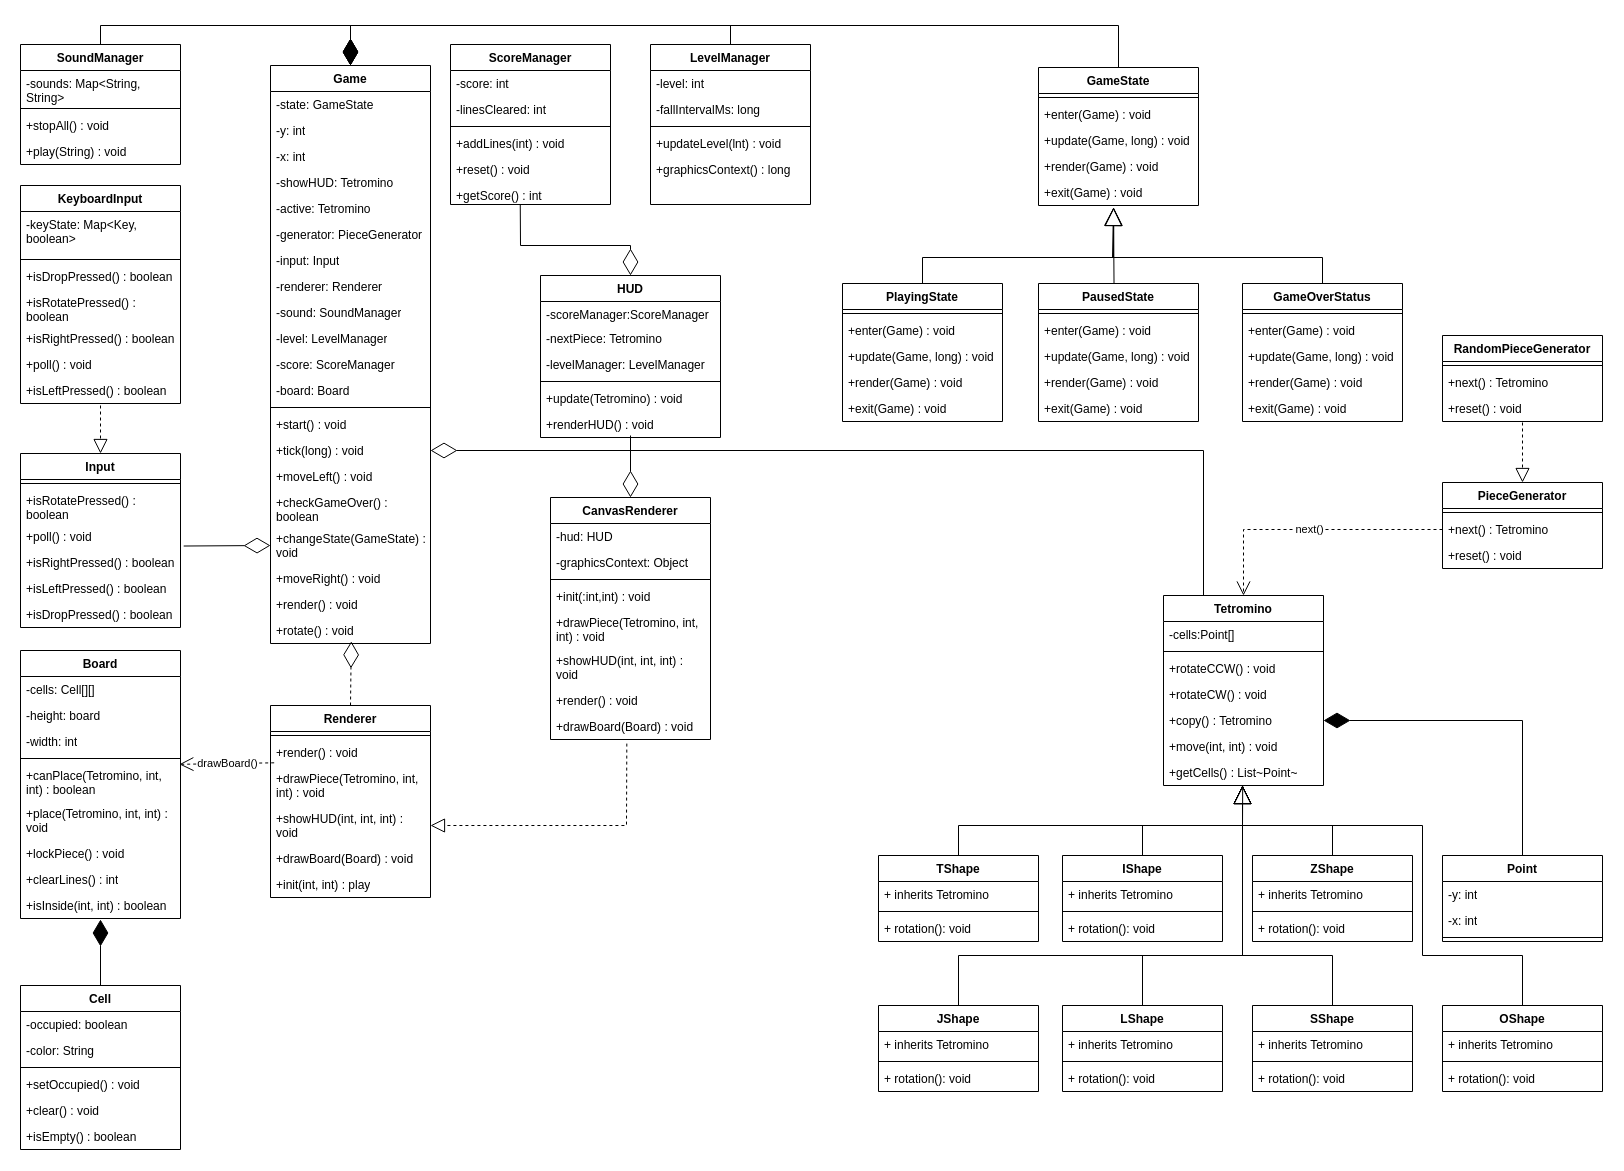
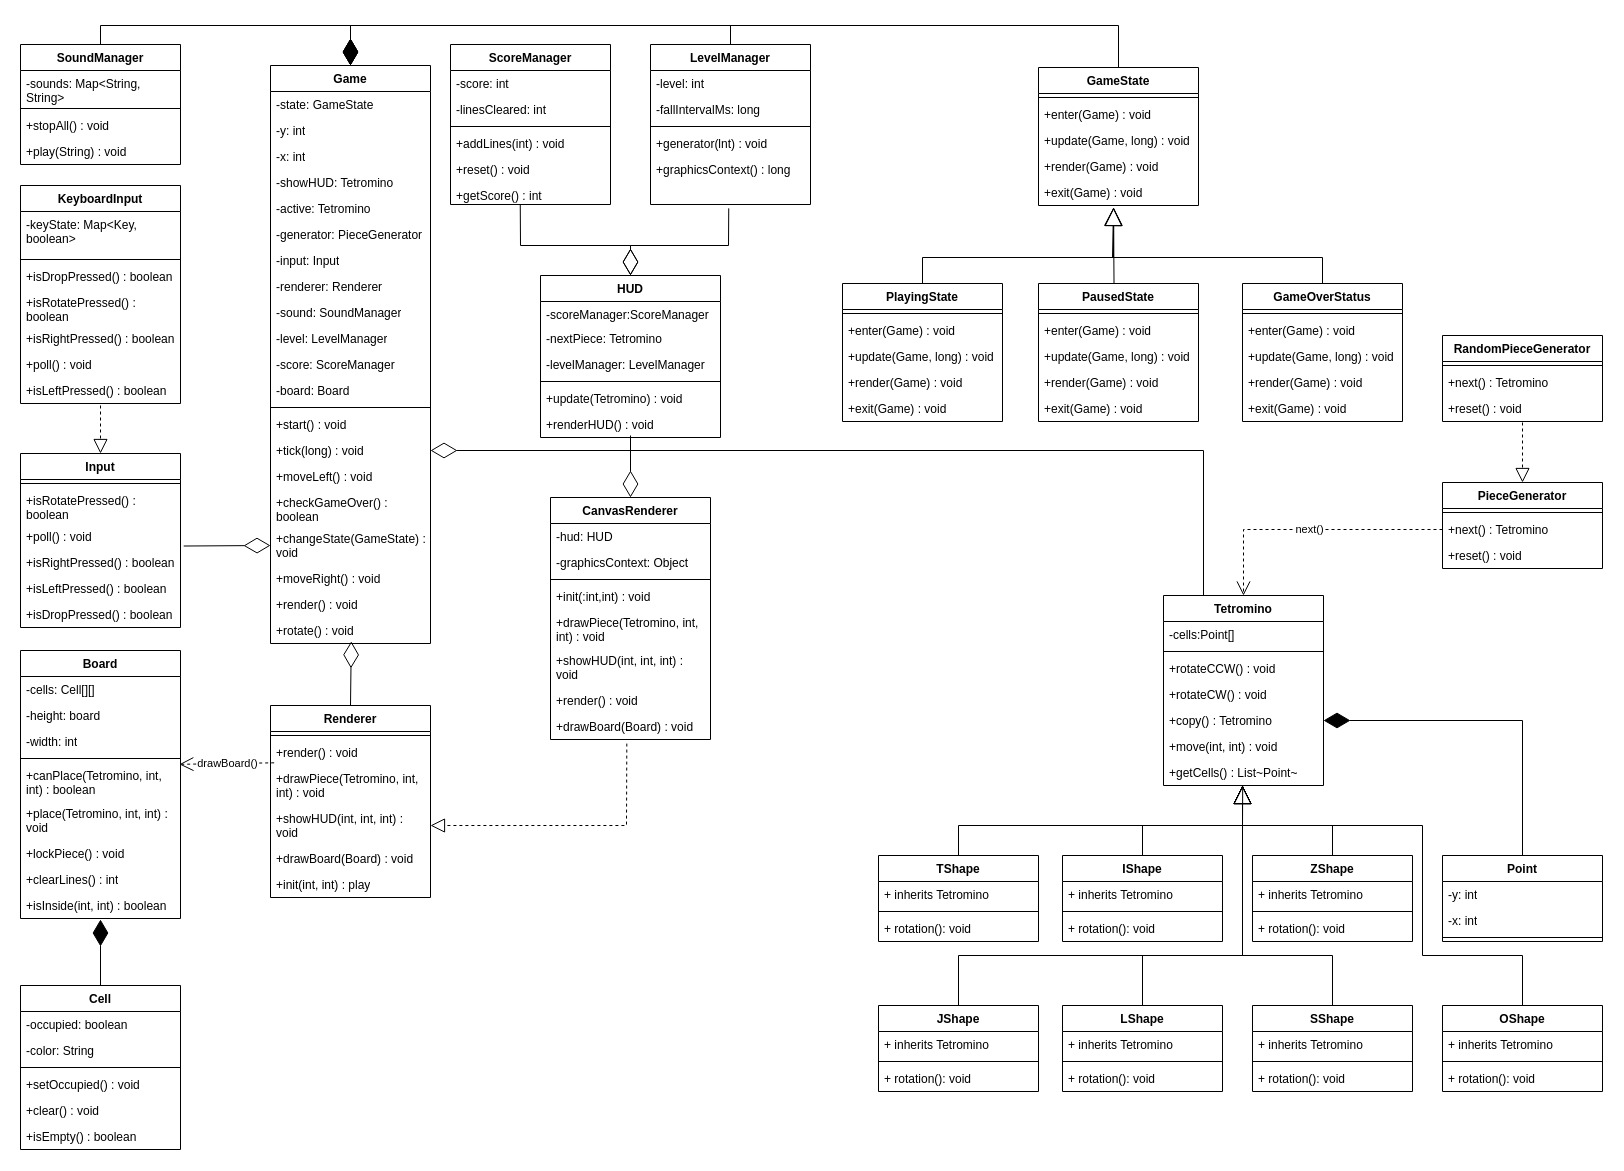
node "+updateLevel(lnt) : void": label "+updateLevel(lnt) : void" -> "+generator(lnt) : void"
edge "+graphicsContext() : long" -> "HUD": added
edge "Renderer" -> "+rotate() : void": style dashed -> solid
